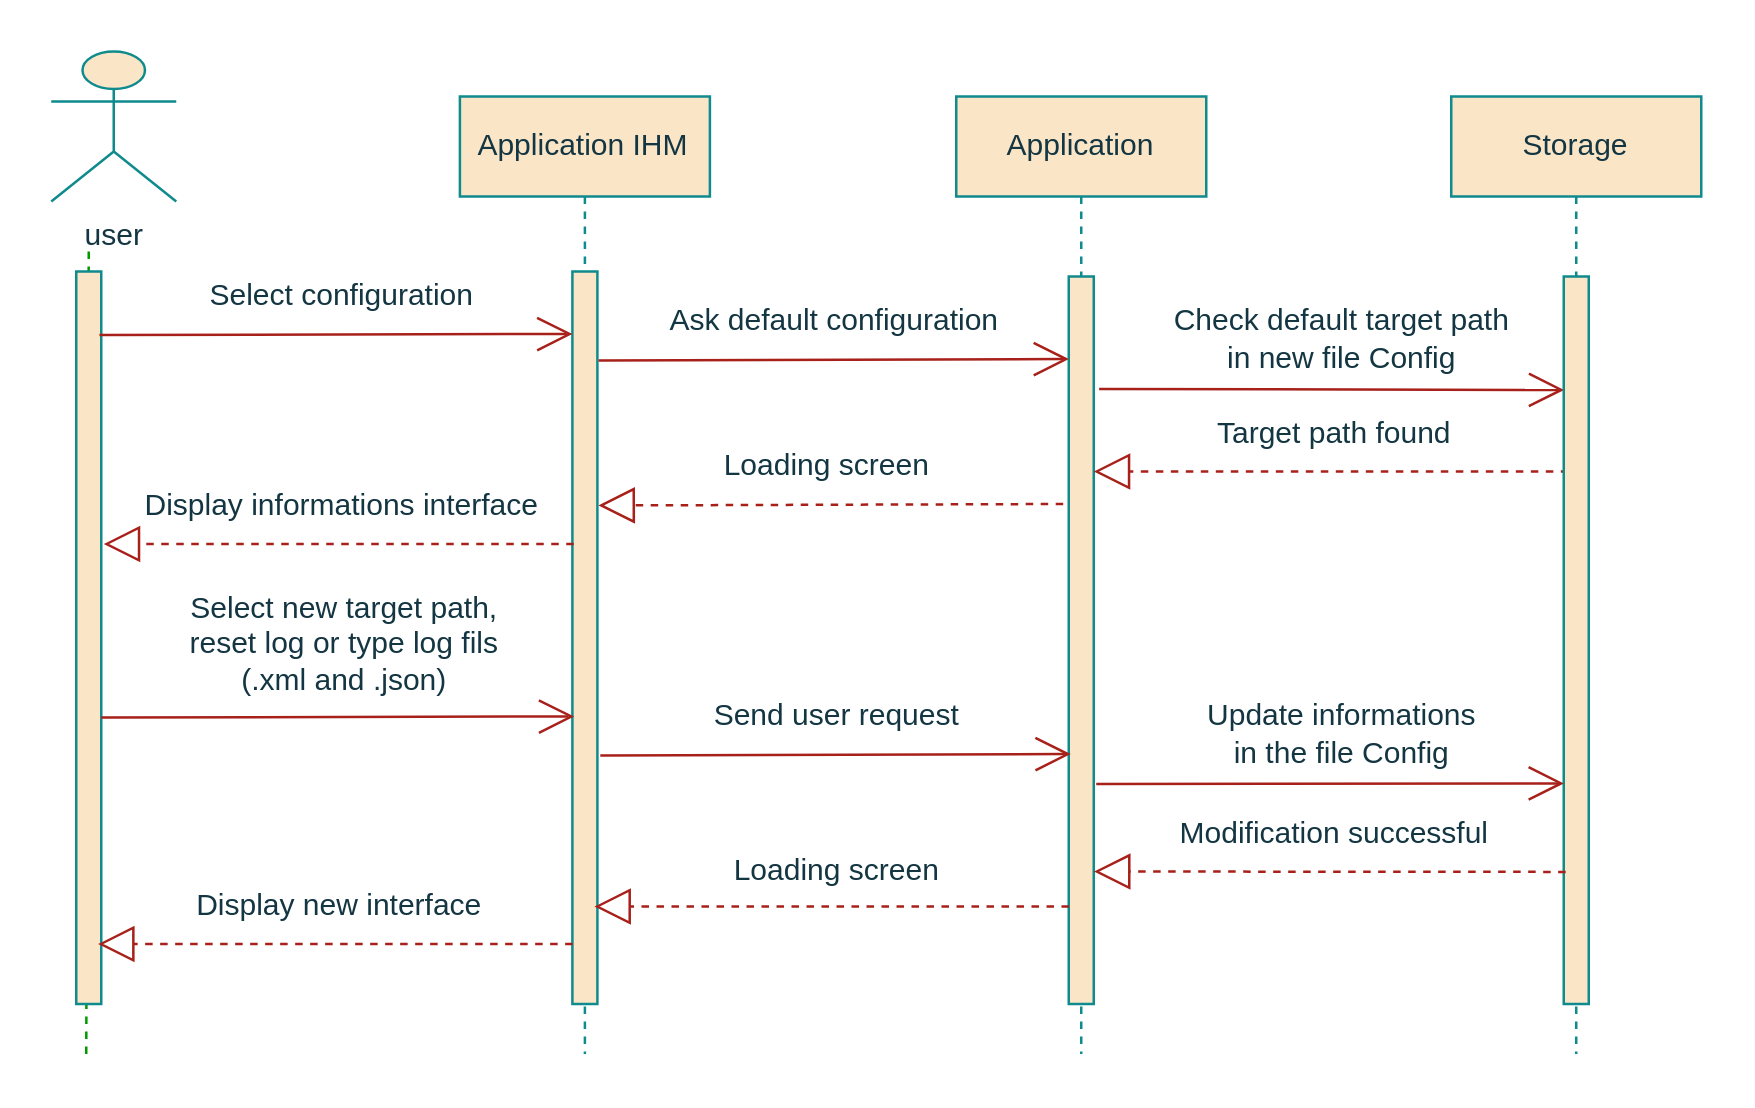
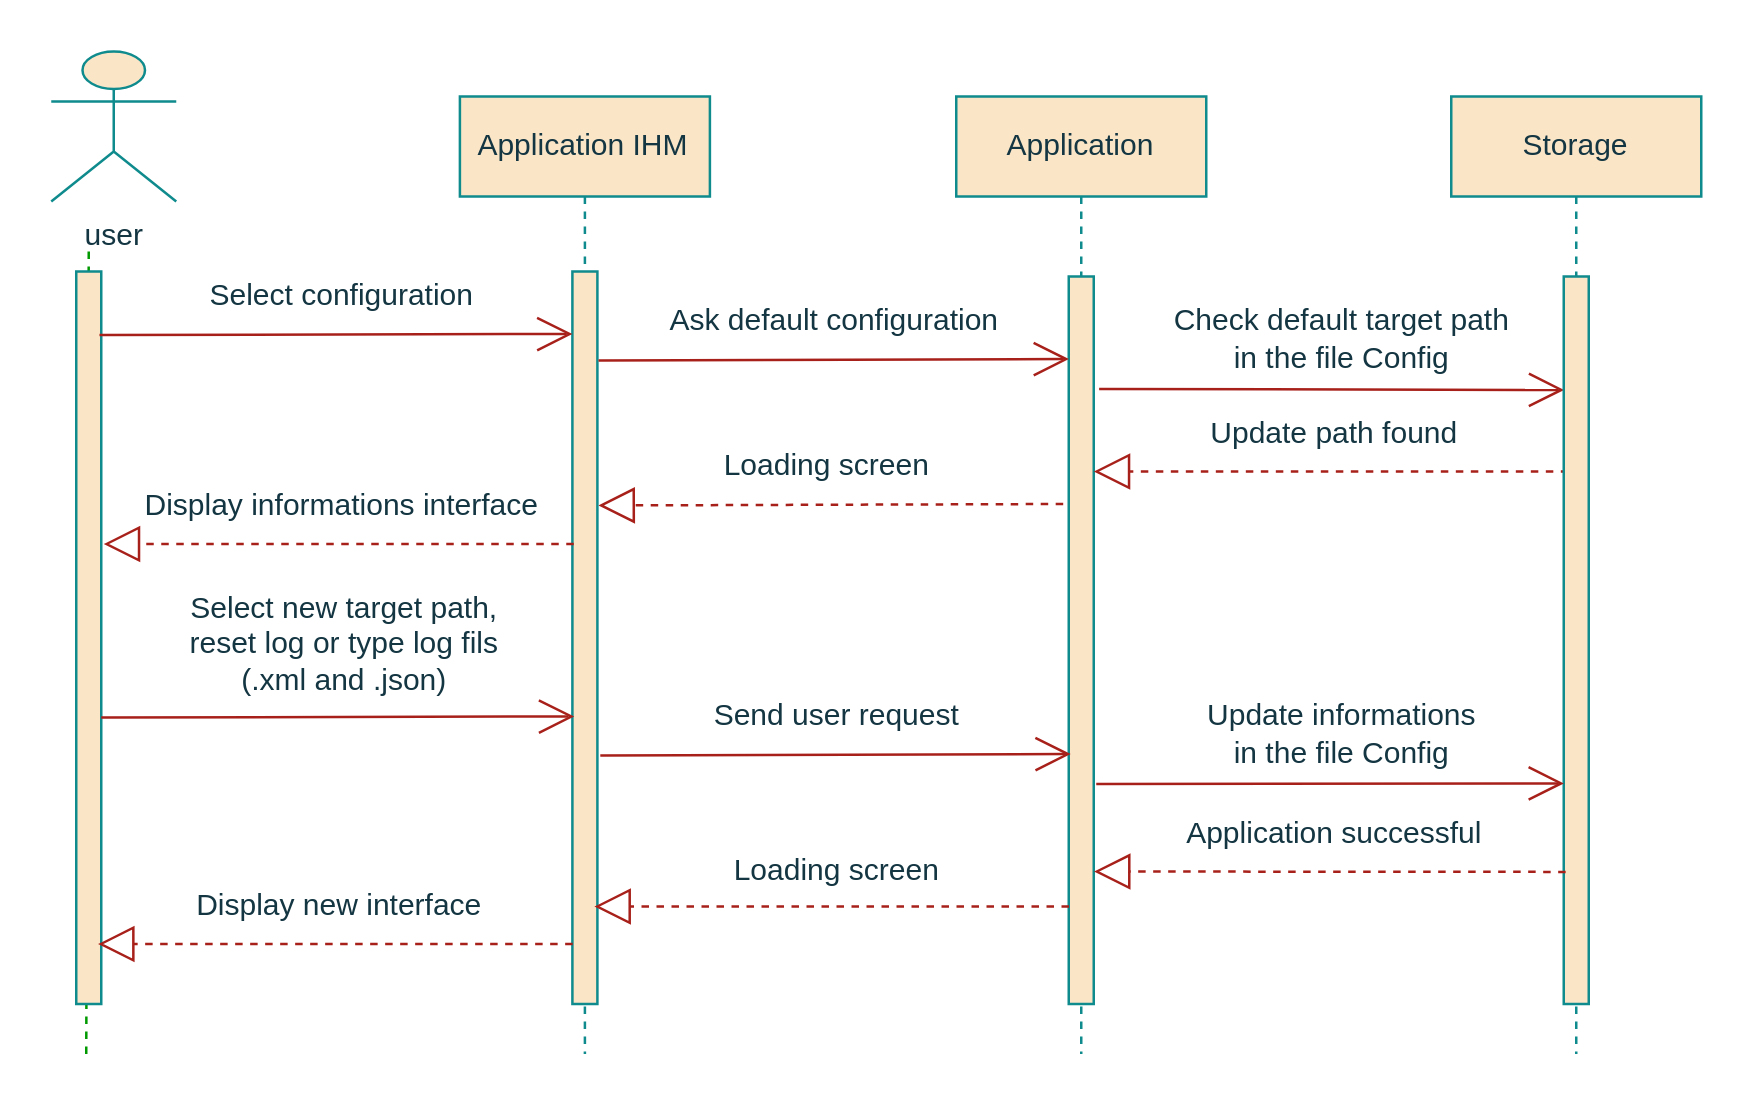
node "Check default target path in new file Config": label "Check default target path in new file Config" -> "Check default target path in the file Config"
node "Target path found": label "Target path found" -> "Update path found"
node "Modification successful": label "Modification successful" -> "Application successful"
